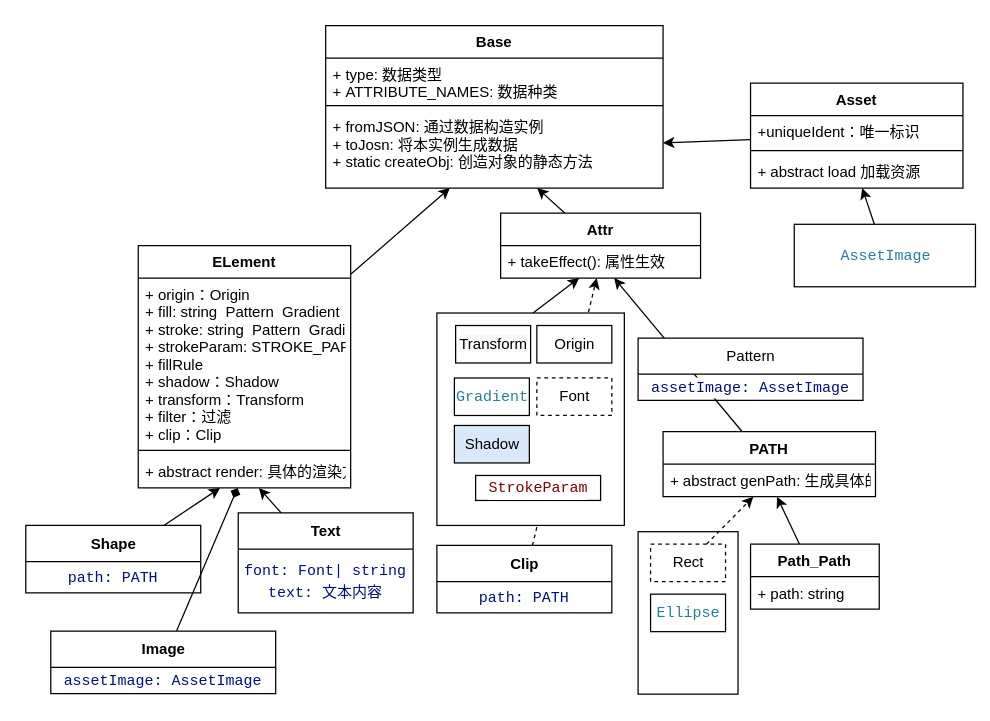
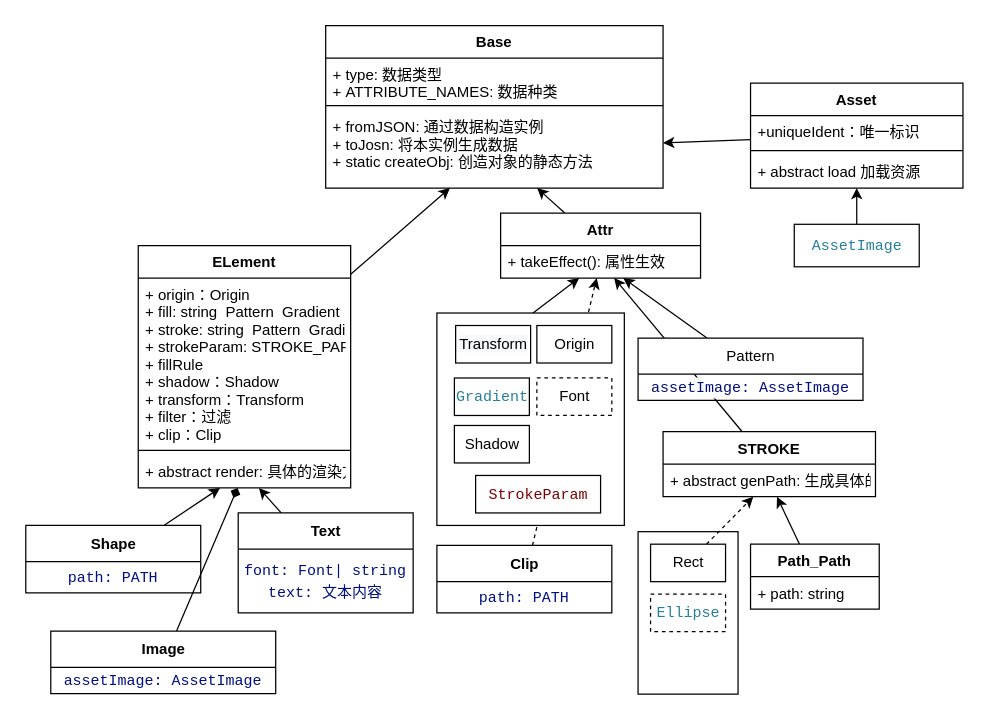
node "AssetImage": size 181x63 -> 125x43
edge "Pattern" -> "+ takeEffect(): 属性生效": added
node "Shadow": fillcolor #dae8fc -> #ffffff
node "PATH": label "PATH" -> "STROKE"
node "StrokeParam": size 125x25 -> 125x38
node "Rect": style dashed -> solid
node "Ellipse": style solid -> dashed
